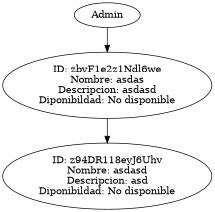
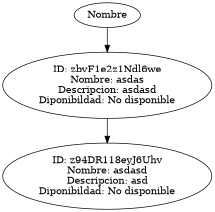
node "Admin": label "Admin" -> "Nombre"
